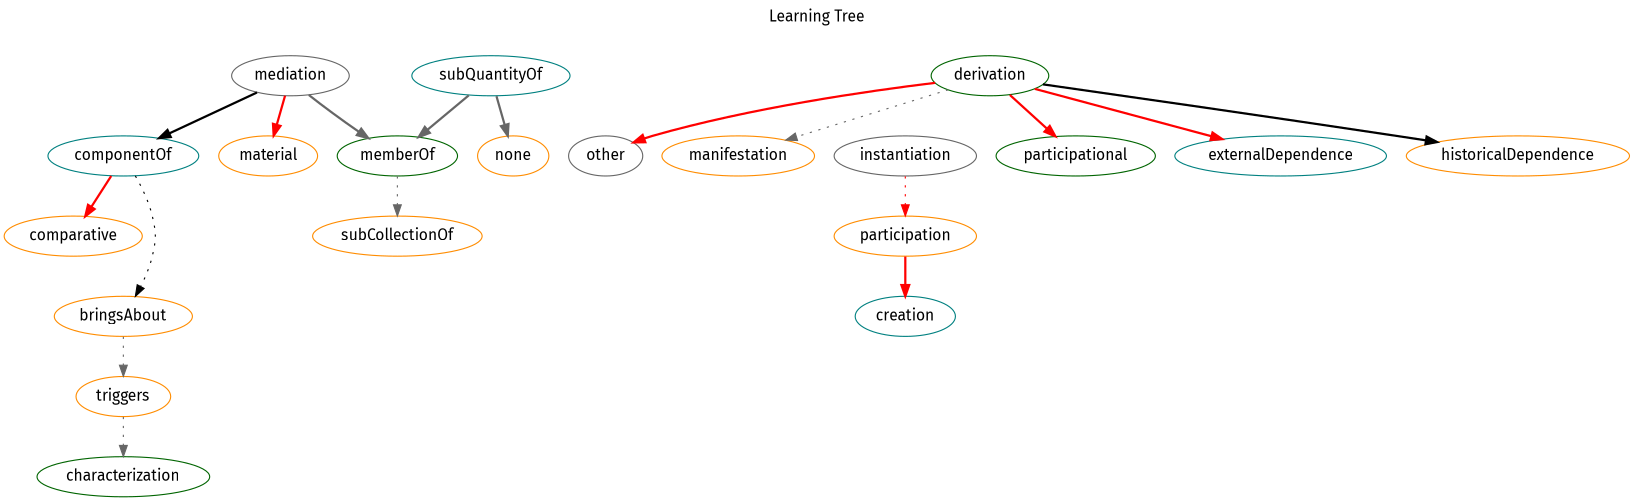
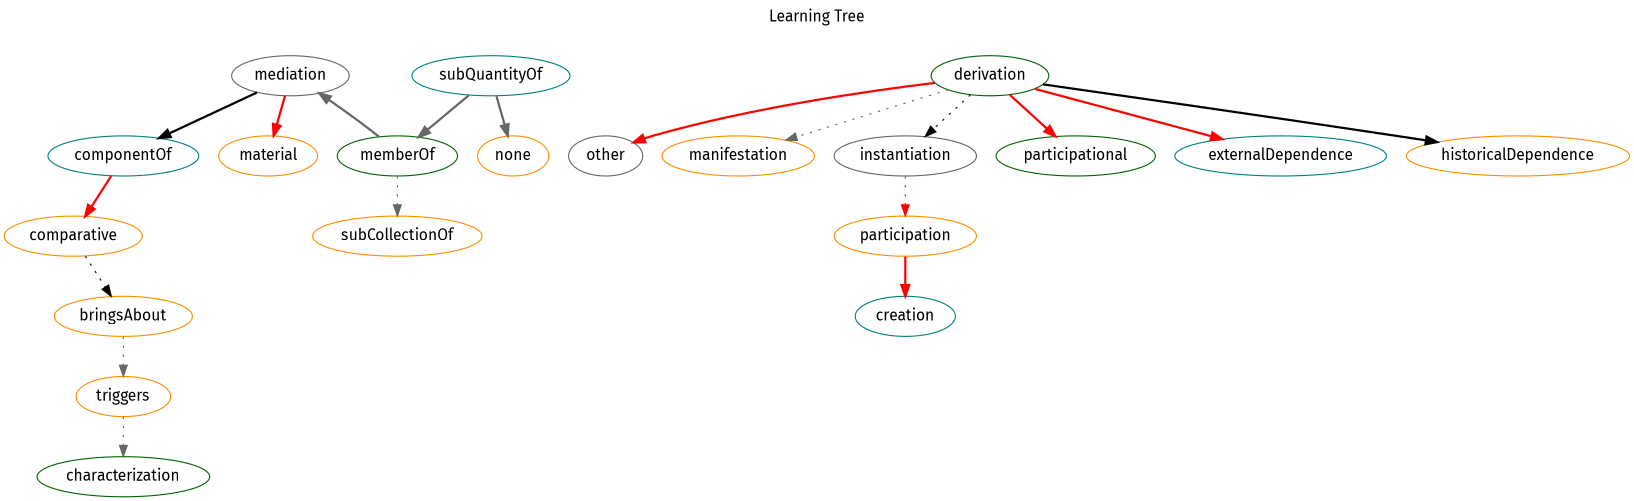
edge "derivation" -> "instantiation": added
edge "mediation" -> "memberOf": reversed
edge "componentOf" -> "bringsAbout": now "comparative" -> "bringsAbout"
